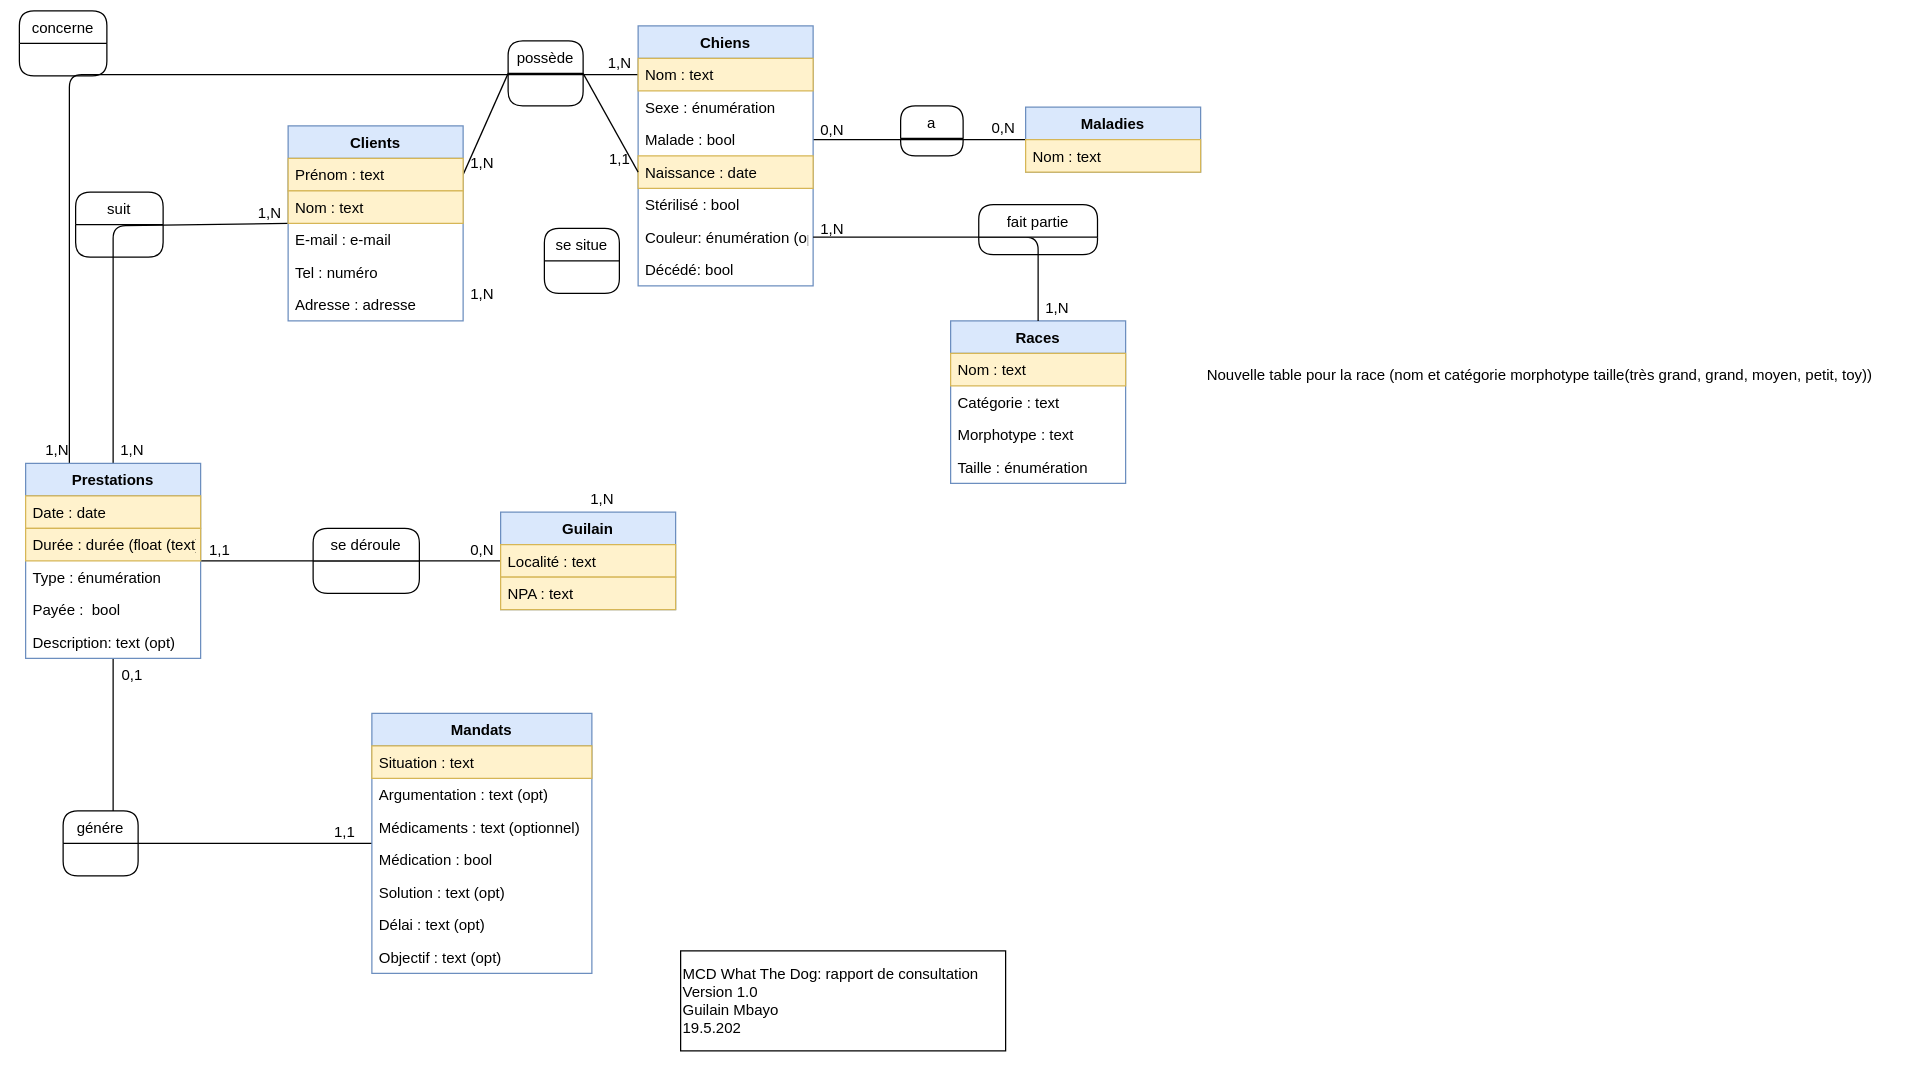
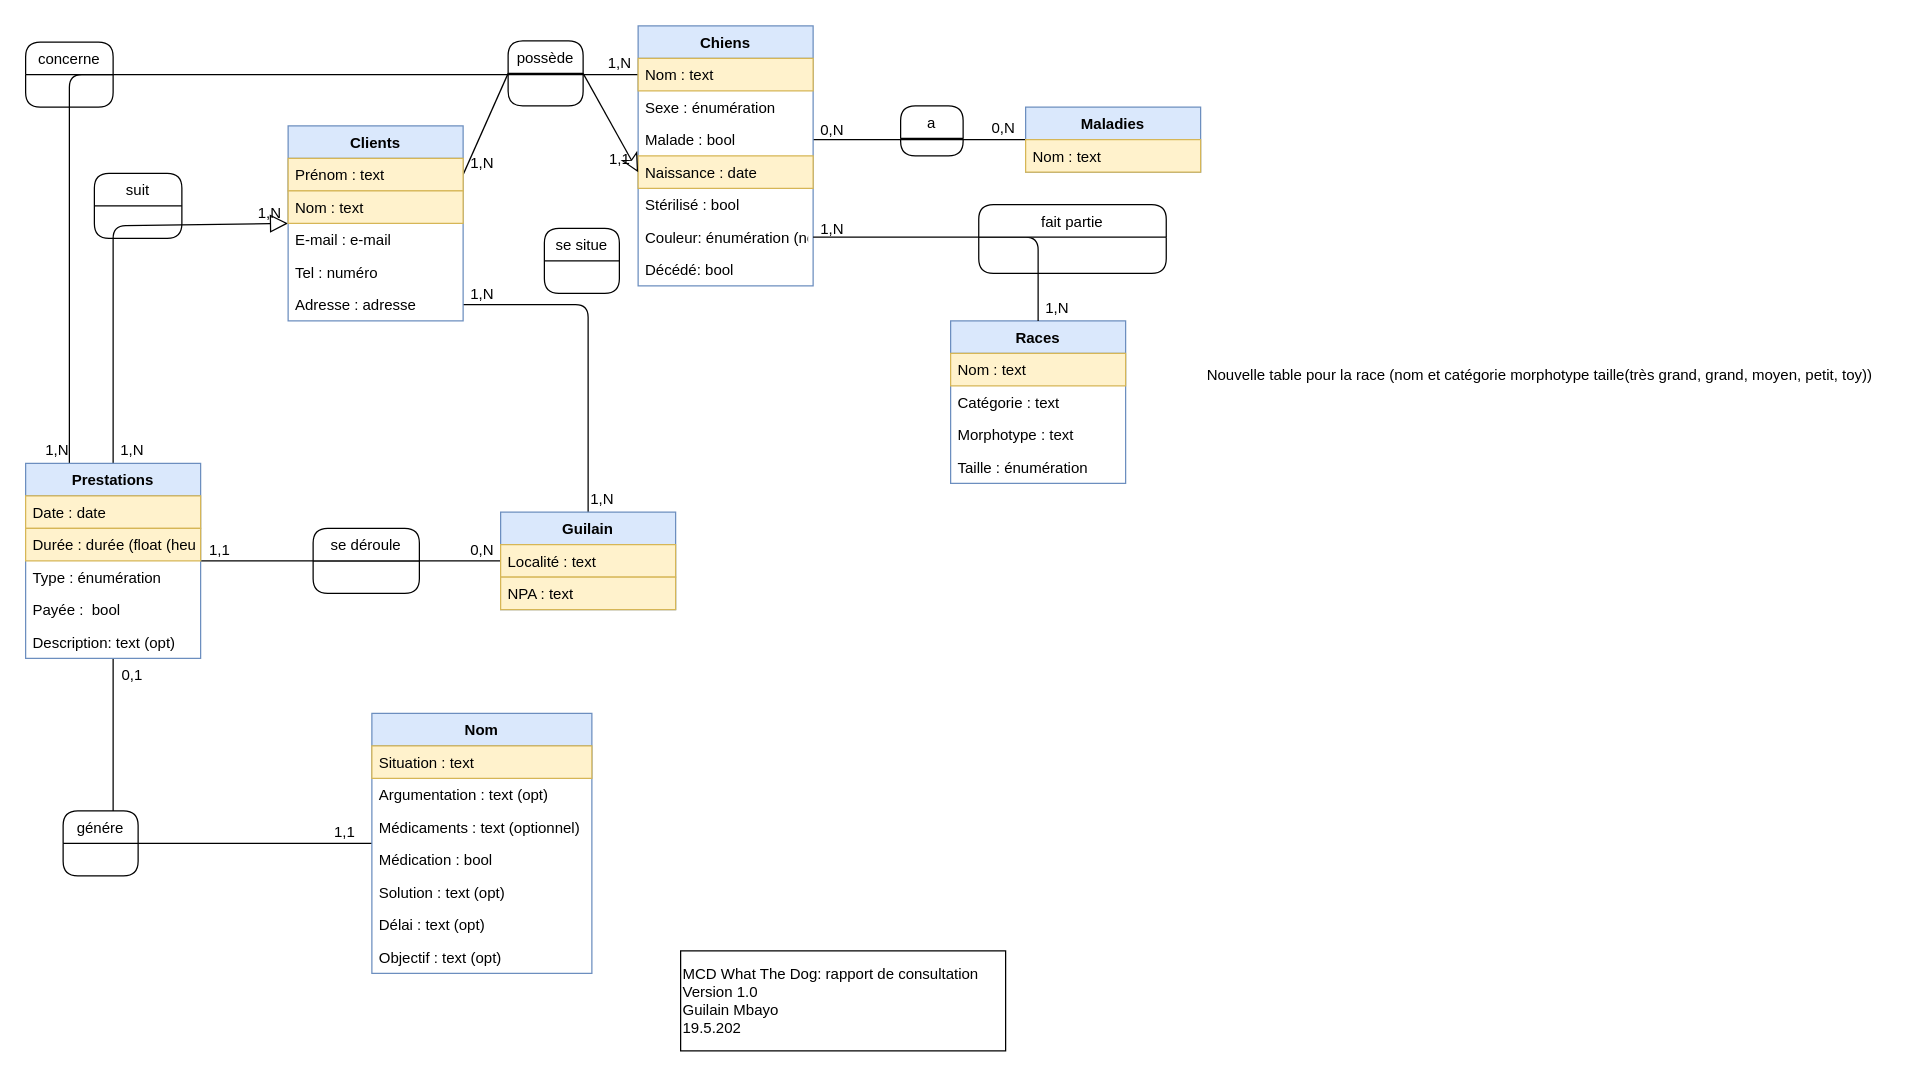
node "concerne": moved (63, 43) -> (69, 74)
edge "possède" -- "Naissance : date": arrowhead none -> classic
edge "Clients" -- "Prestations": arrowhead none -> block
node "suit": moved (119, 224) -> (138, 206)
node "fait partie": size 119x50 -> 188x69
node "Couleur: énumération (opt)": label "Couleur: énumération (opt)" -> "Couleur: énumération (nom)"
edge "Adresse : adresse" -- "Guilain": added
node "Durée : durée (float (text))": label "Durée : durée (float (text))" -> "Durée : durée (float (heures))"
node "Mandats": label "Mandats" -> "Nom"
